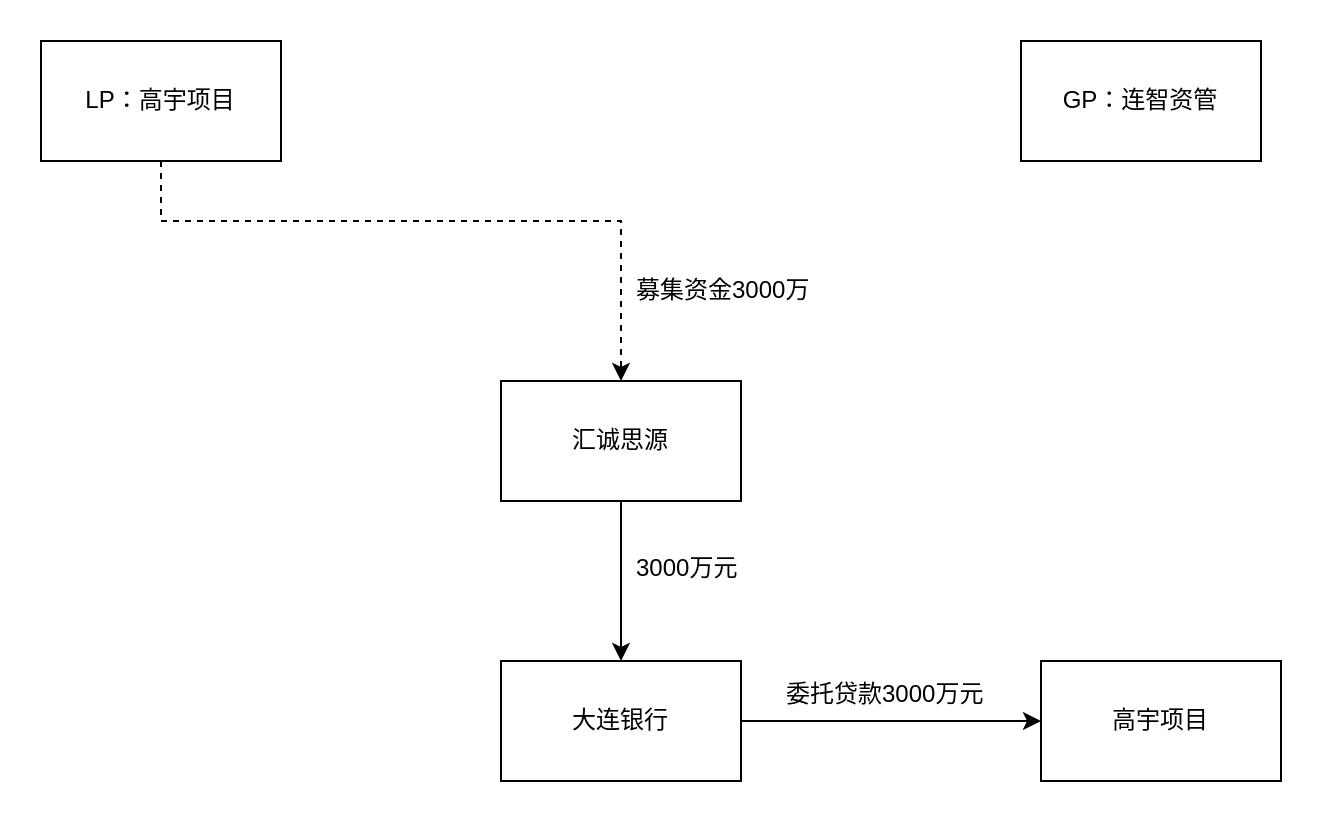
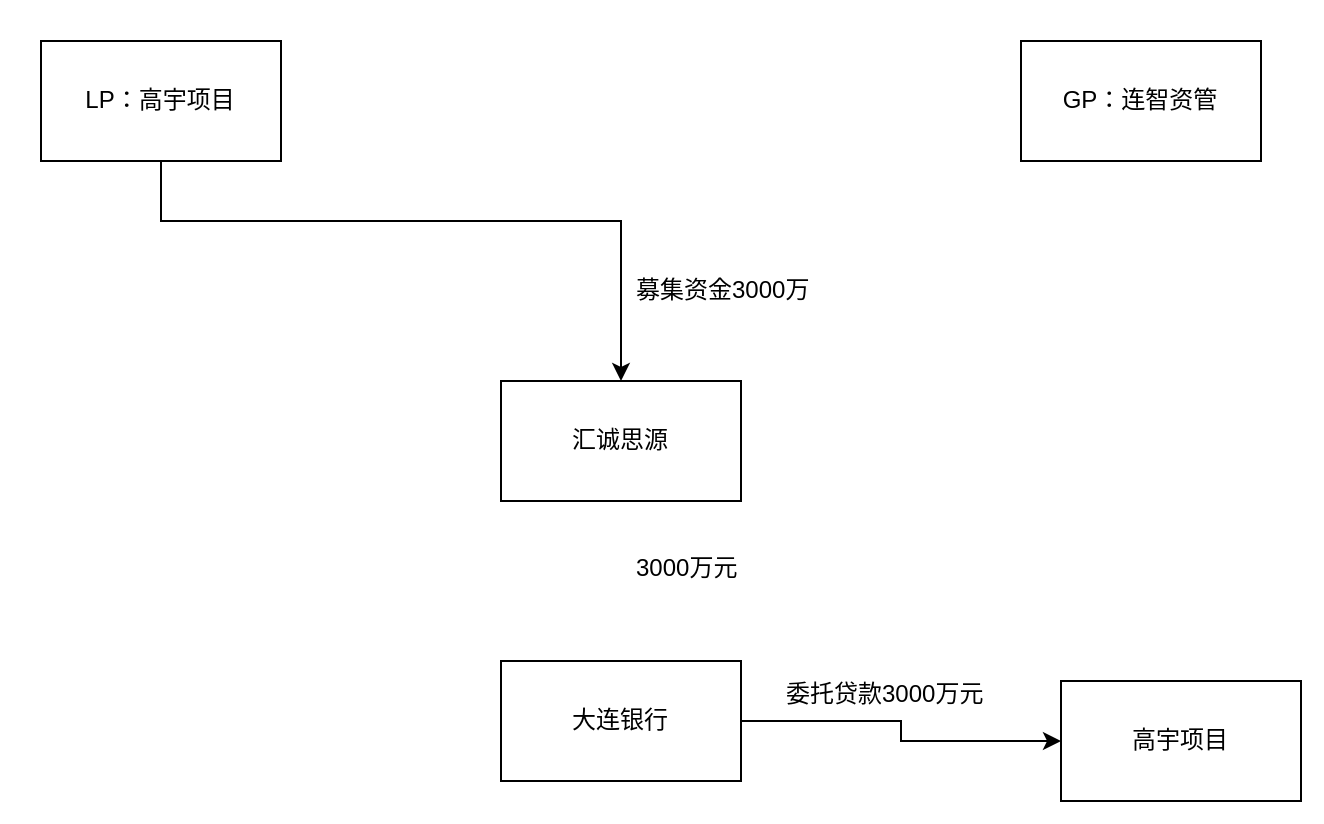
edge "LP：高宇项目" -> "汇诚思源": style dashed -> solid
edge "汇诚思源" -> "大连银行": removed
node "高宇项目": moved (1161, 721) -> (1181, 741)
